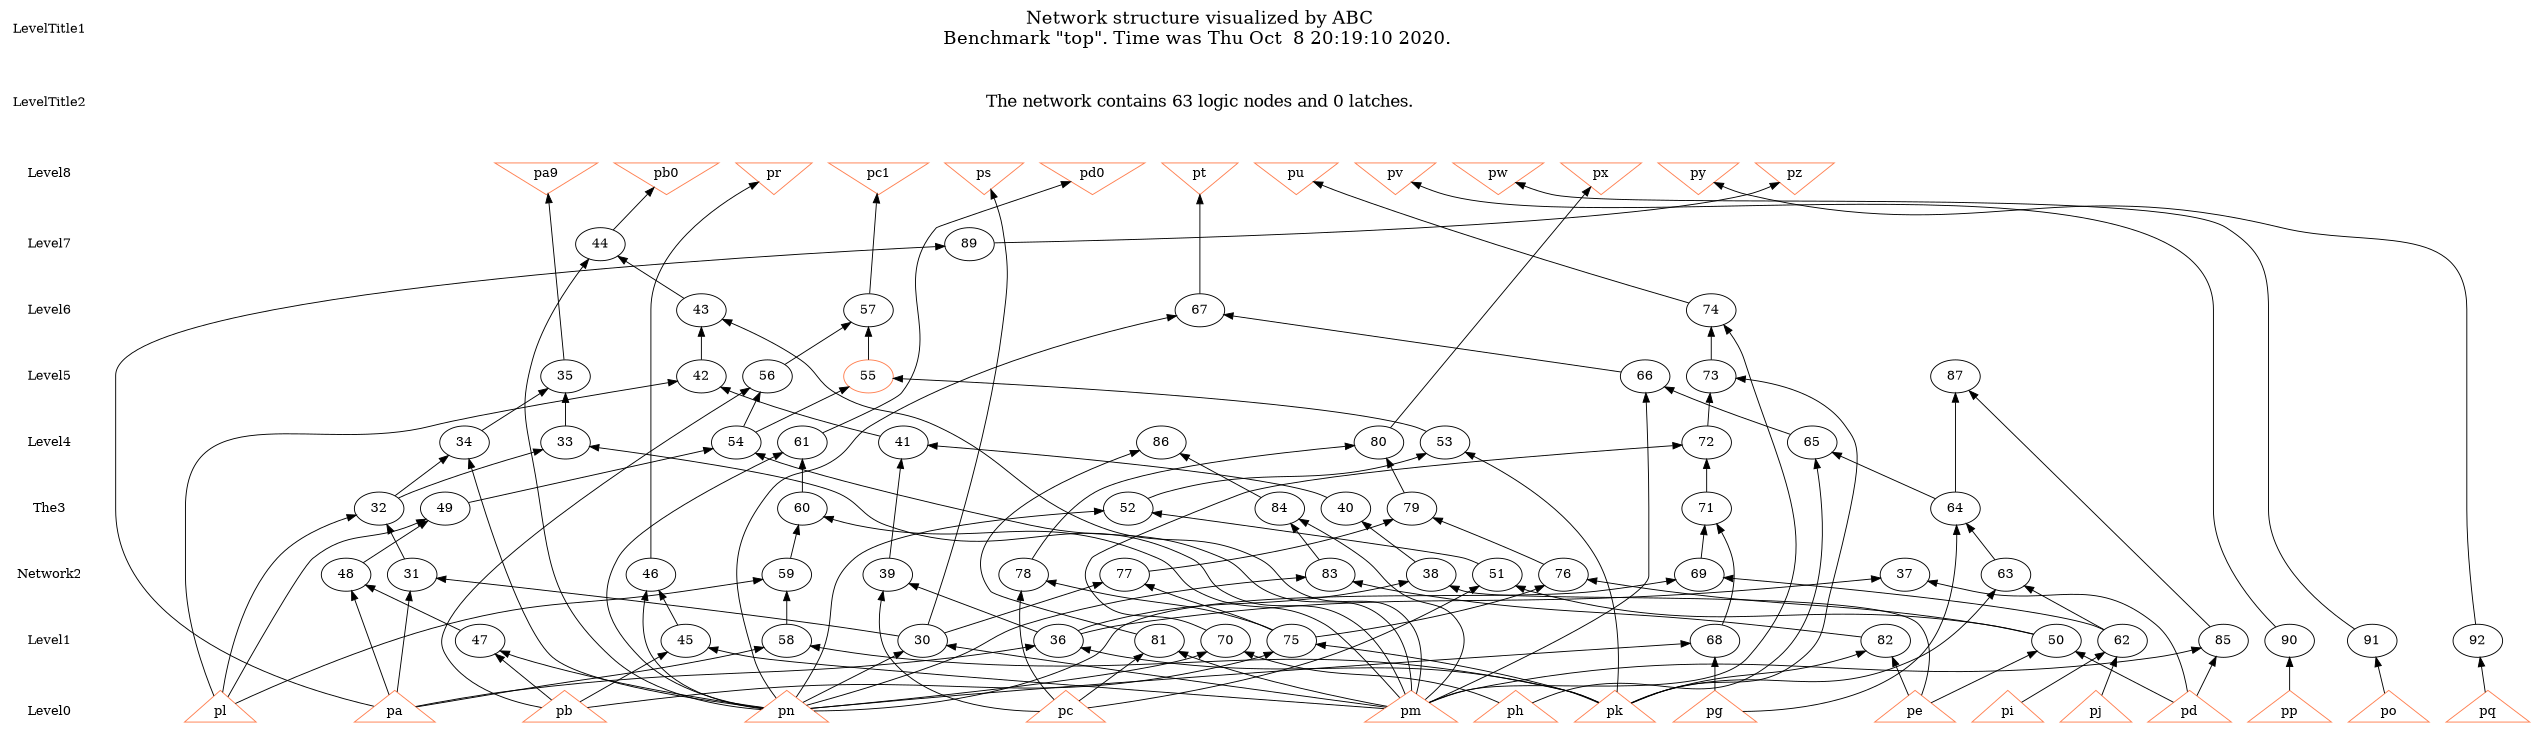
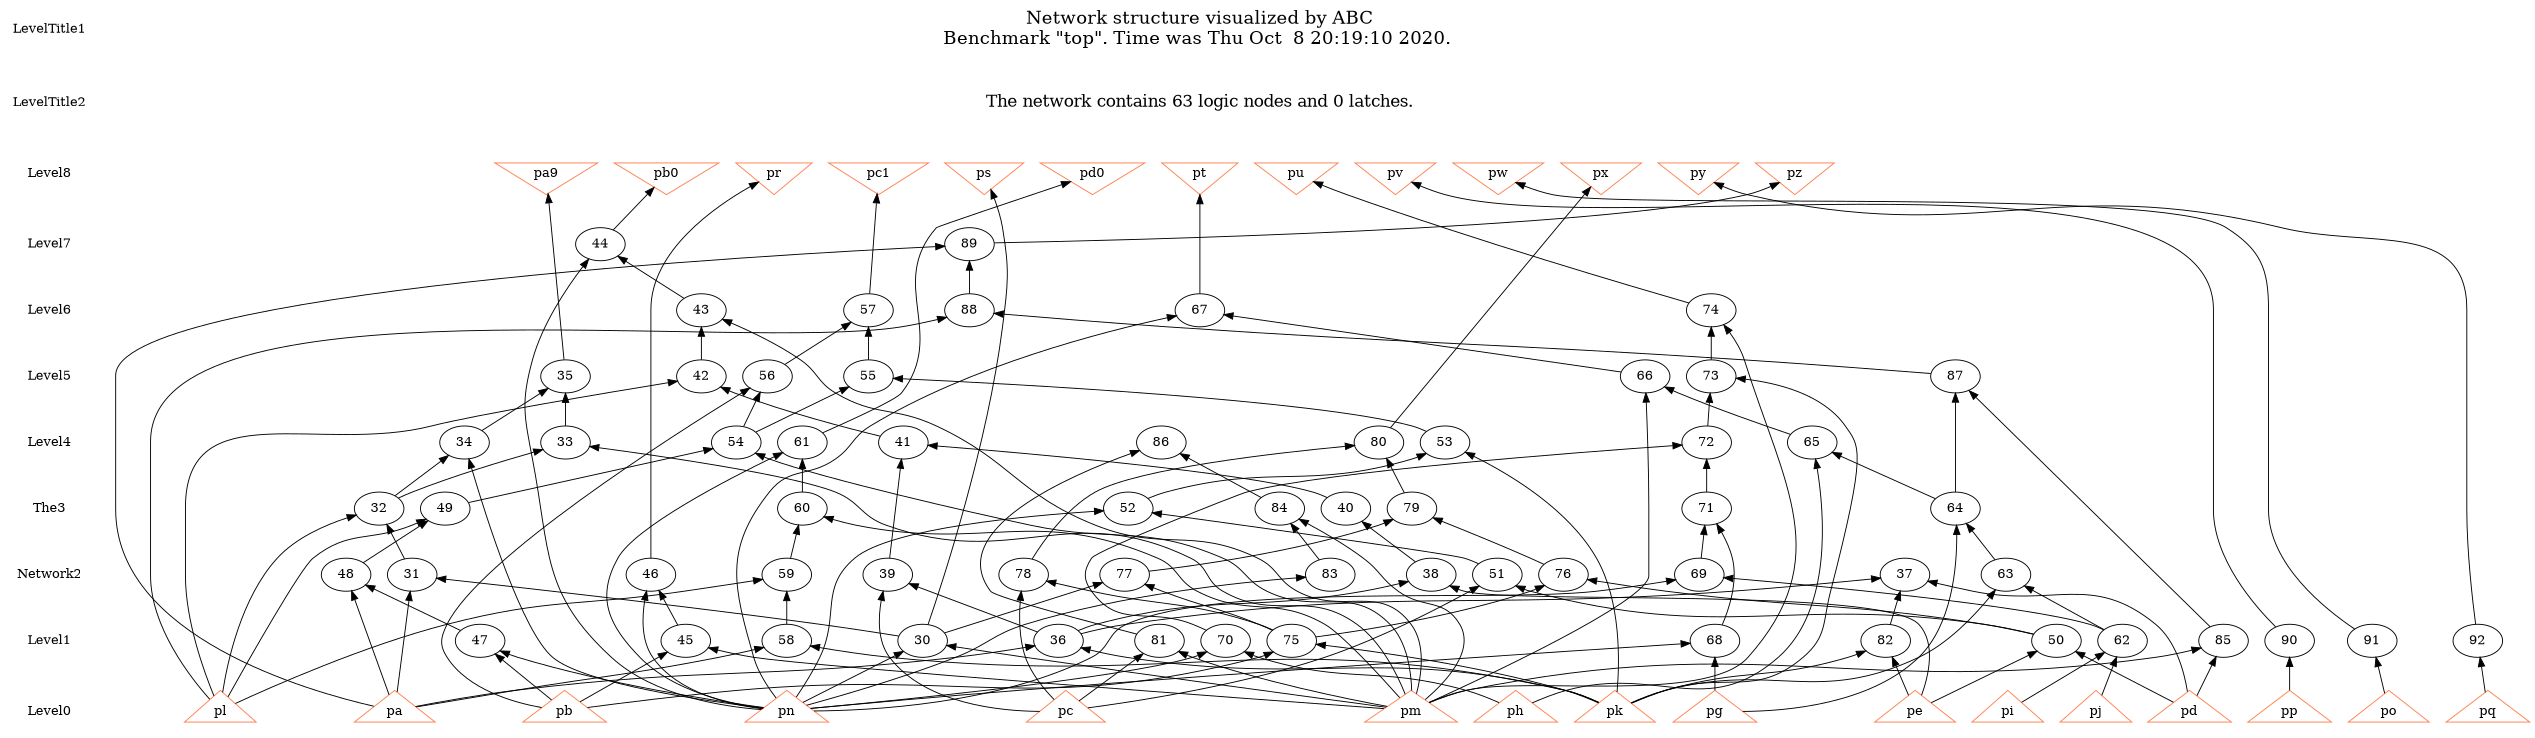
node "88": added
node "55": color coral -> black
edge "82" -> "83": now "82" -> "37"
